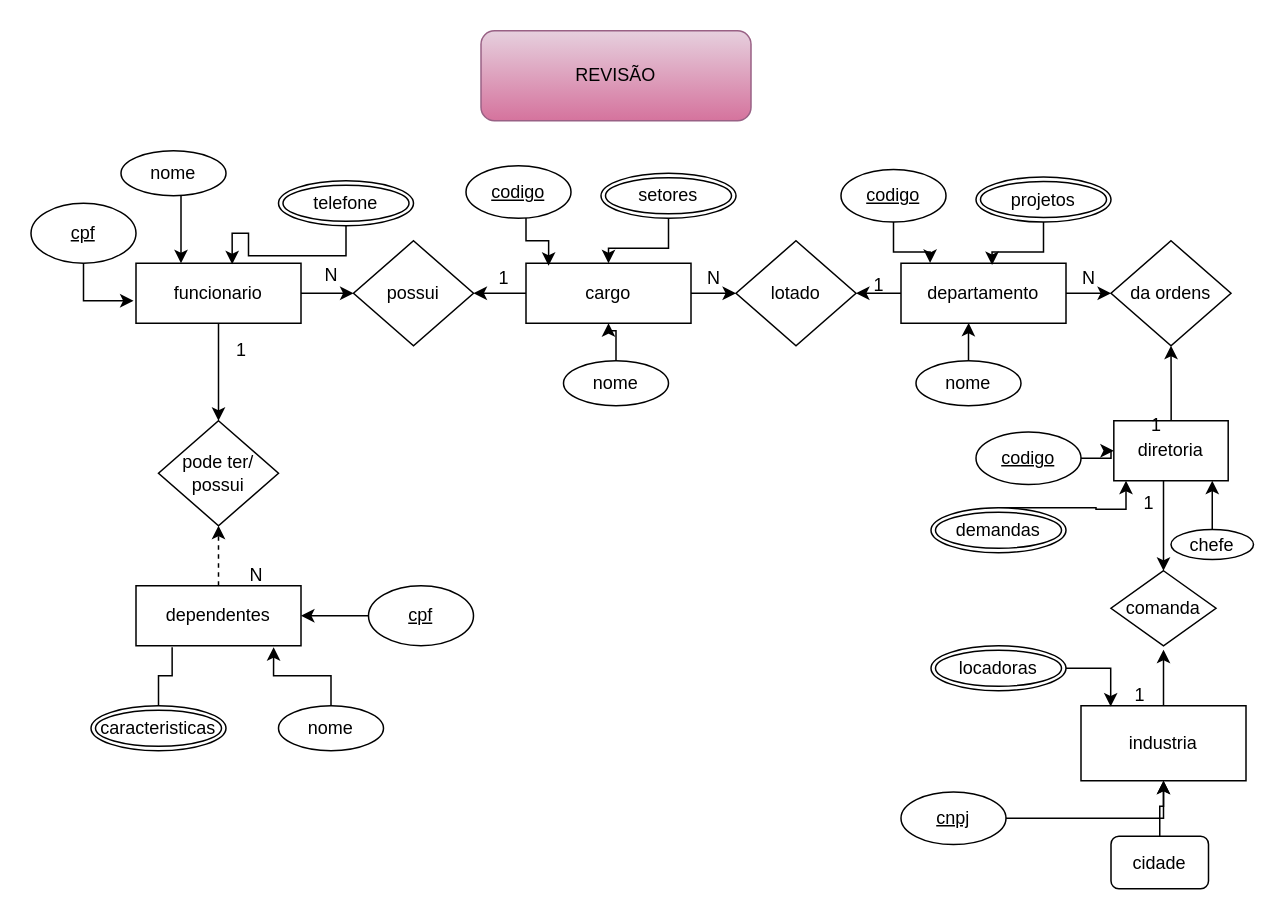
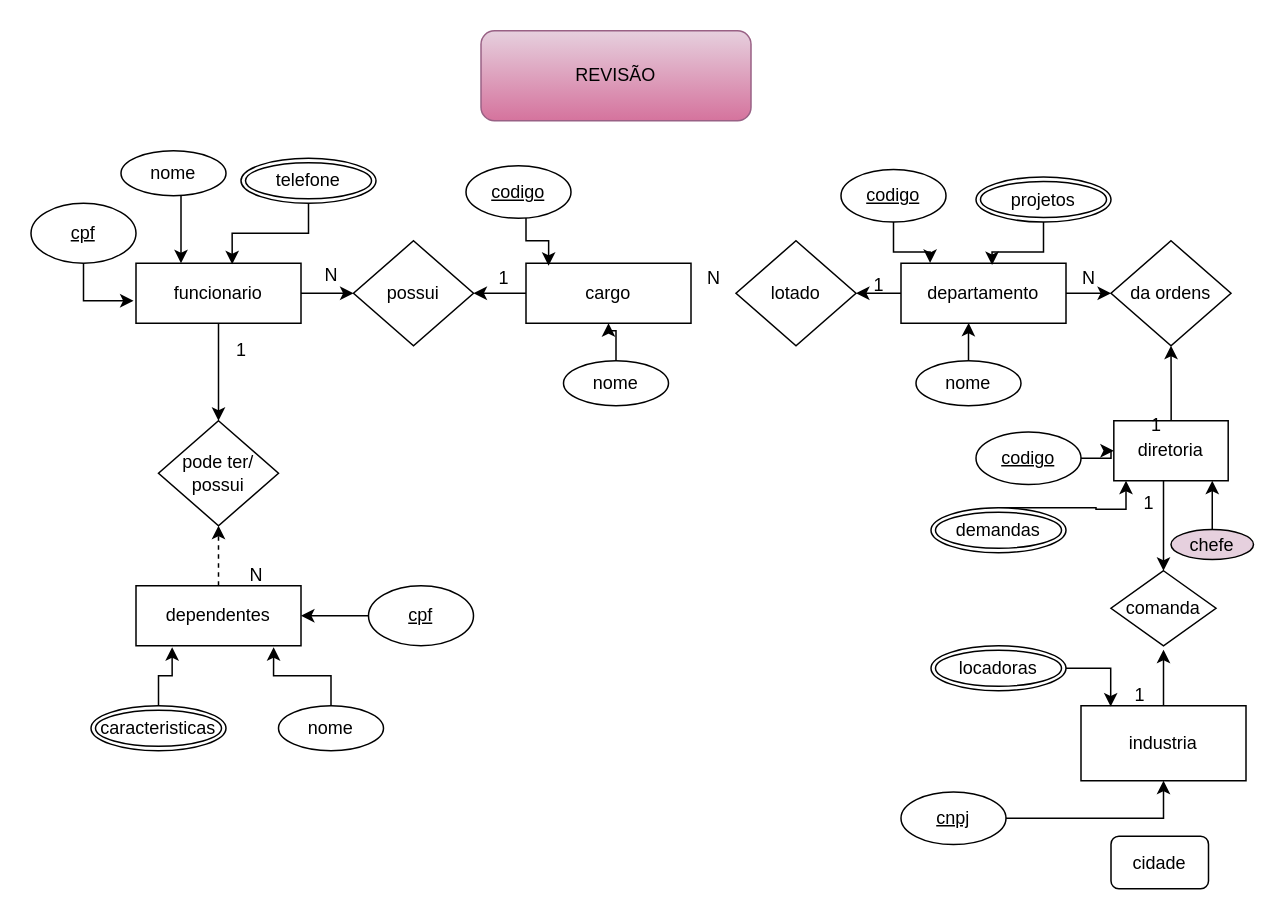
node "setores": removed
node "telefone": moved (346, 203) -> (308, 181)
edge "setores" -> "cargo": removed
edge "cargo" -> "lotado": removed
node "chefe": fillcolor #ffffff -> #e6d0de
edge "dependentes" -- "caracteristicas": arrowhead none -> classic
edge "cidade" -> "industria": removed
